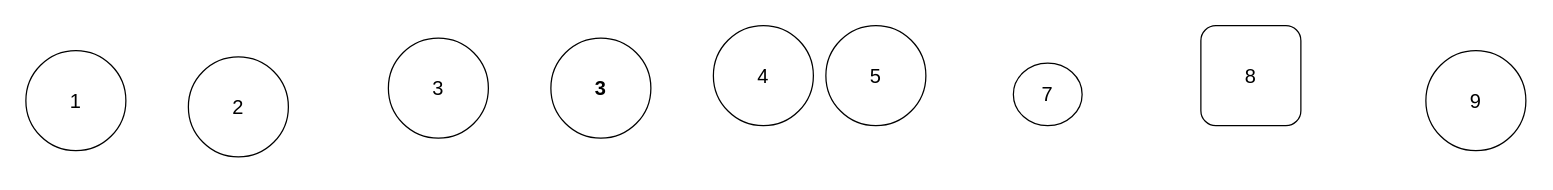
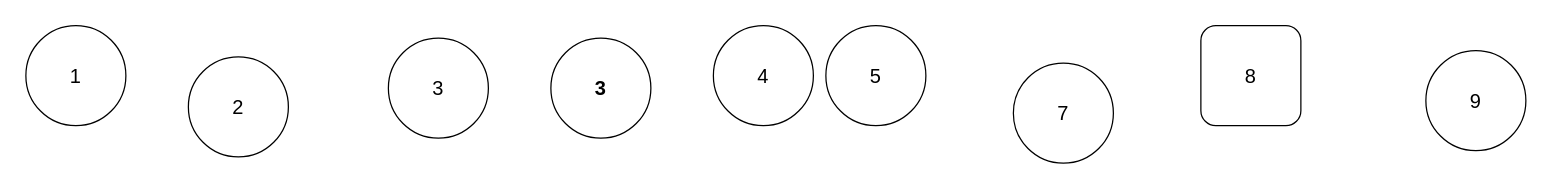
node "7": size 69x63 -> 100x100
node "1": moved (76, 101) -> (76, 76)
